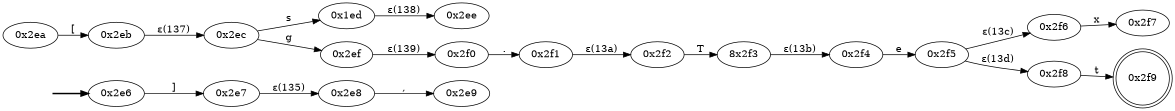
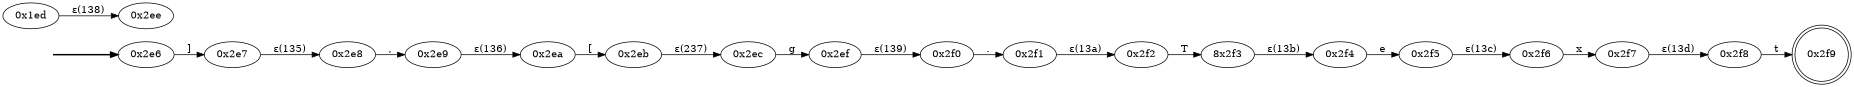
edge "0x2ec" -> "0x1ed": removed, label "s"
edge "0x2eb" -> "0x2ec": label "ε(137)" -> "ε(237)"
edge "0x2e9" -> "0x2ea": added, label "ε(136)"
edge "0x2f5" -> "0x2f8": now "0x2f7" -> "0x2f8"
